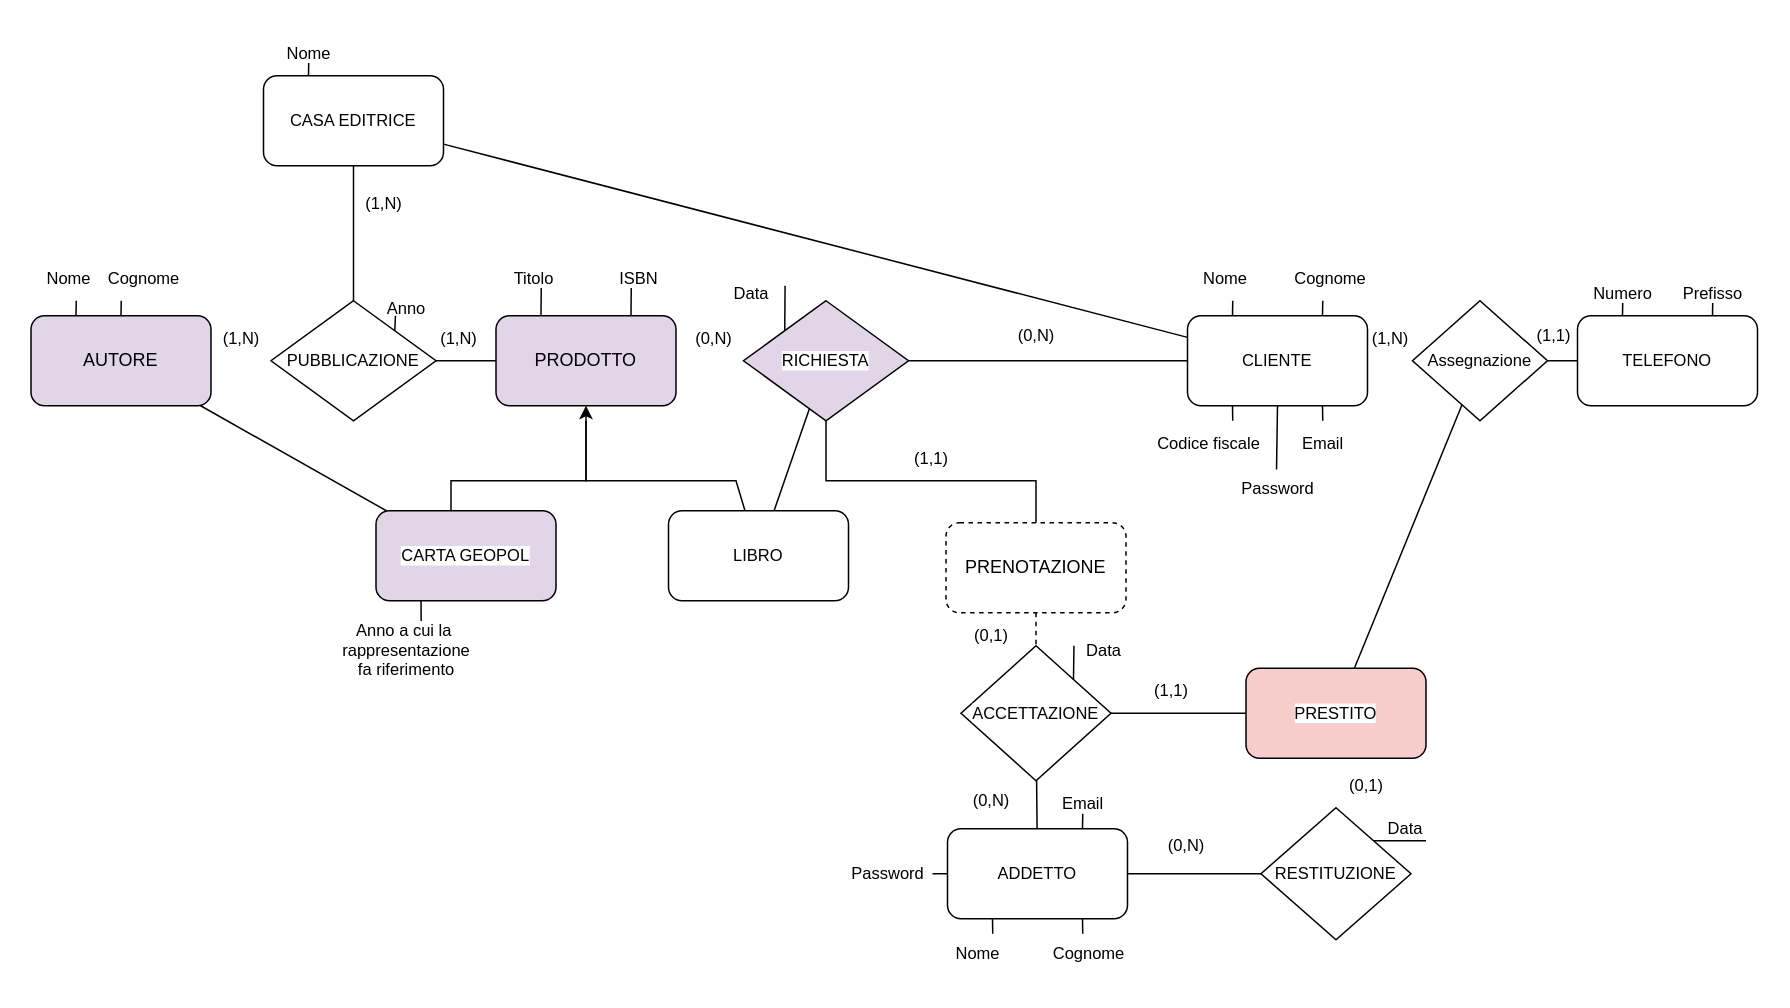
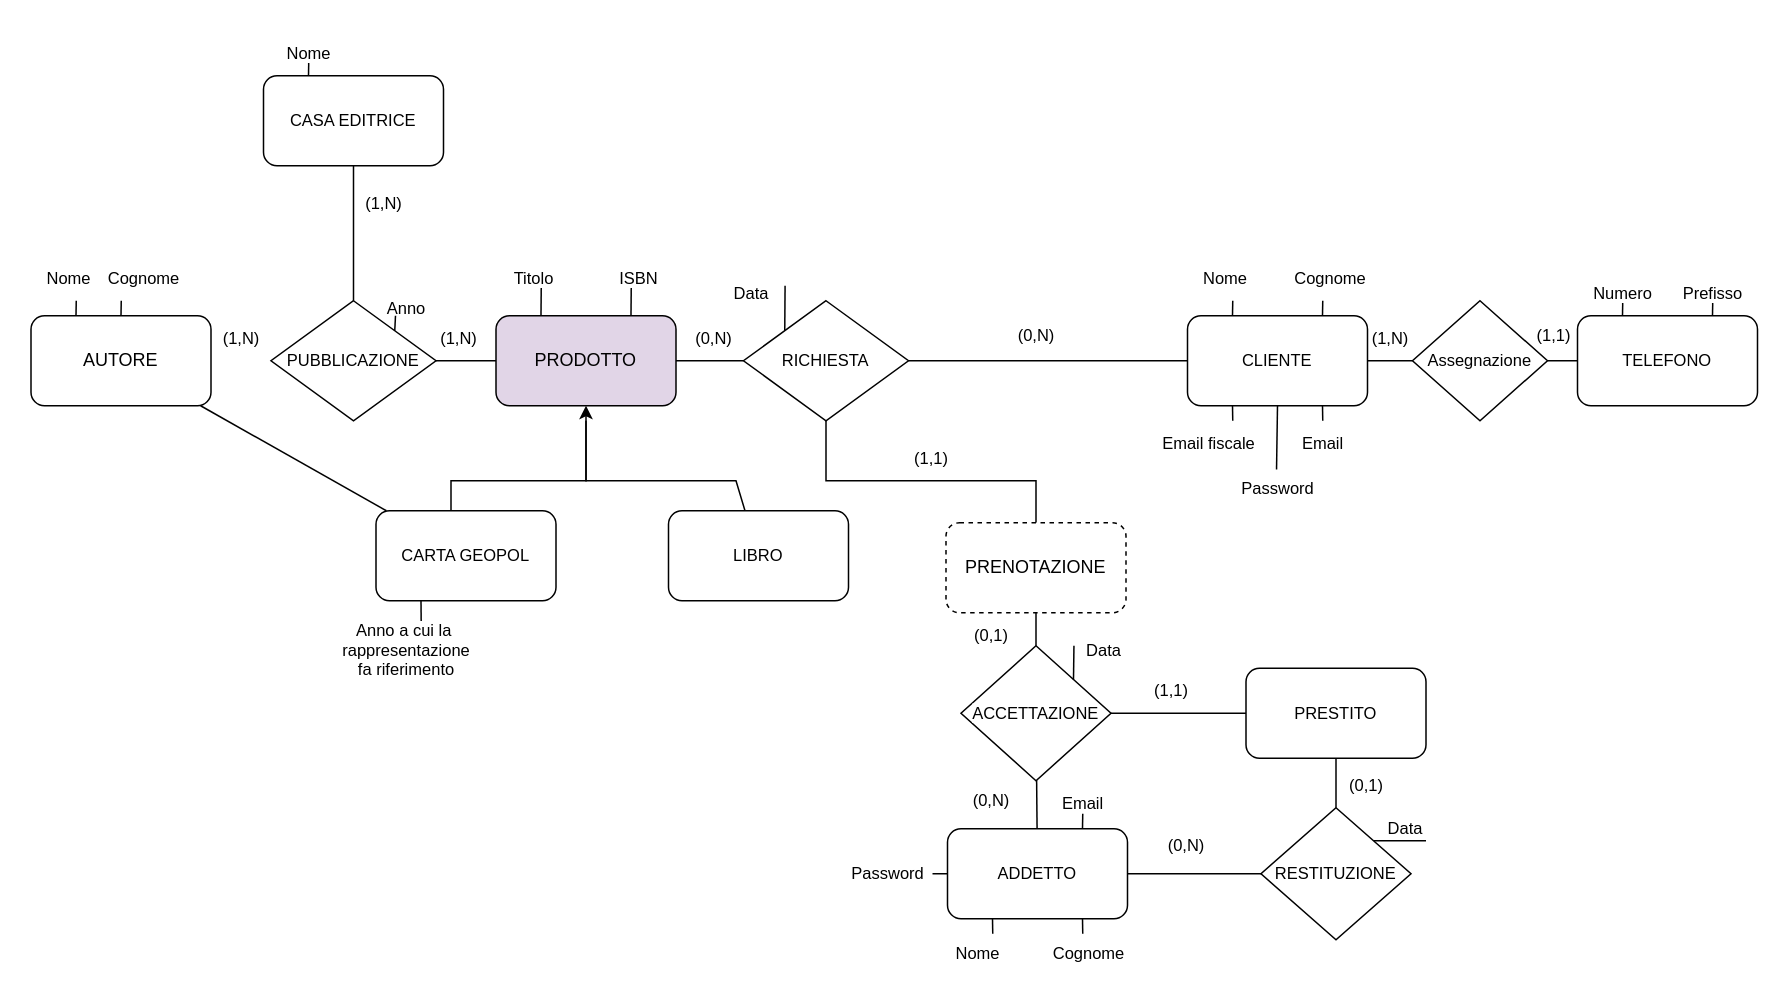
edge "CASA EDITRICE" -- "CLIENTE": now "Assegnazione" -- "CLIENTE"
node "AUTORE": fillcolor #e1d5e7 -> #ffffff
node "RICHIESTA": fillcolor #e1d5e7 -> #ffffff
node "Codice fiscale": label "Codice fiscale" -> "Email fiscale"
edge "RICHIESTA" -- "LIBRO": now "RICHIESTA" -- "PRODOTTO"
edge "Assegnazione" -- "PRESTITO": now "RESTITUZIONE" -- "PRESTITO"
node "CARTA GEOPOL": fillcolor #e1d5e7 -> #ffffff
edge "PRENOTAZIONE" -- "ACCETTAZIONE": style dashed -> solid
node "PRESTITO": fillcolor #f8cecc -> #ffffff
